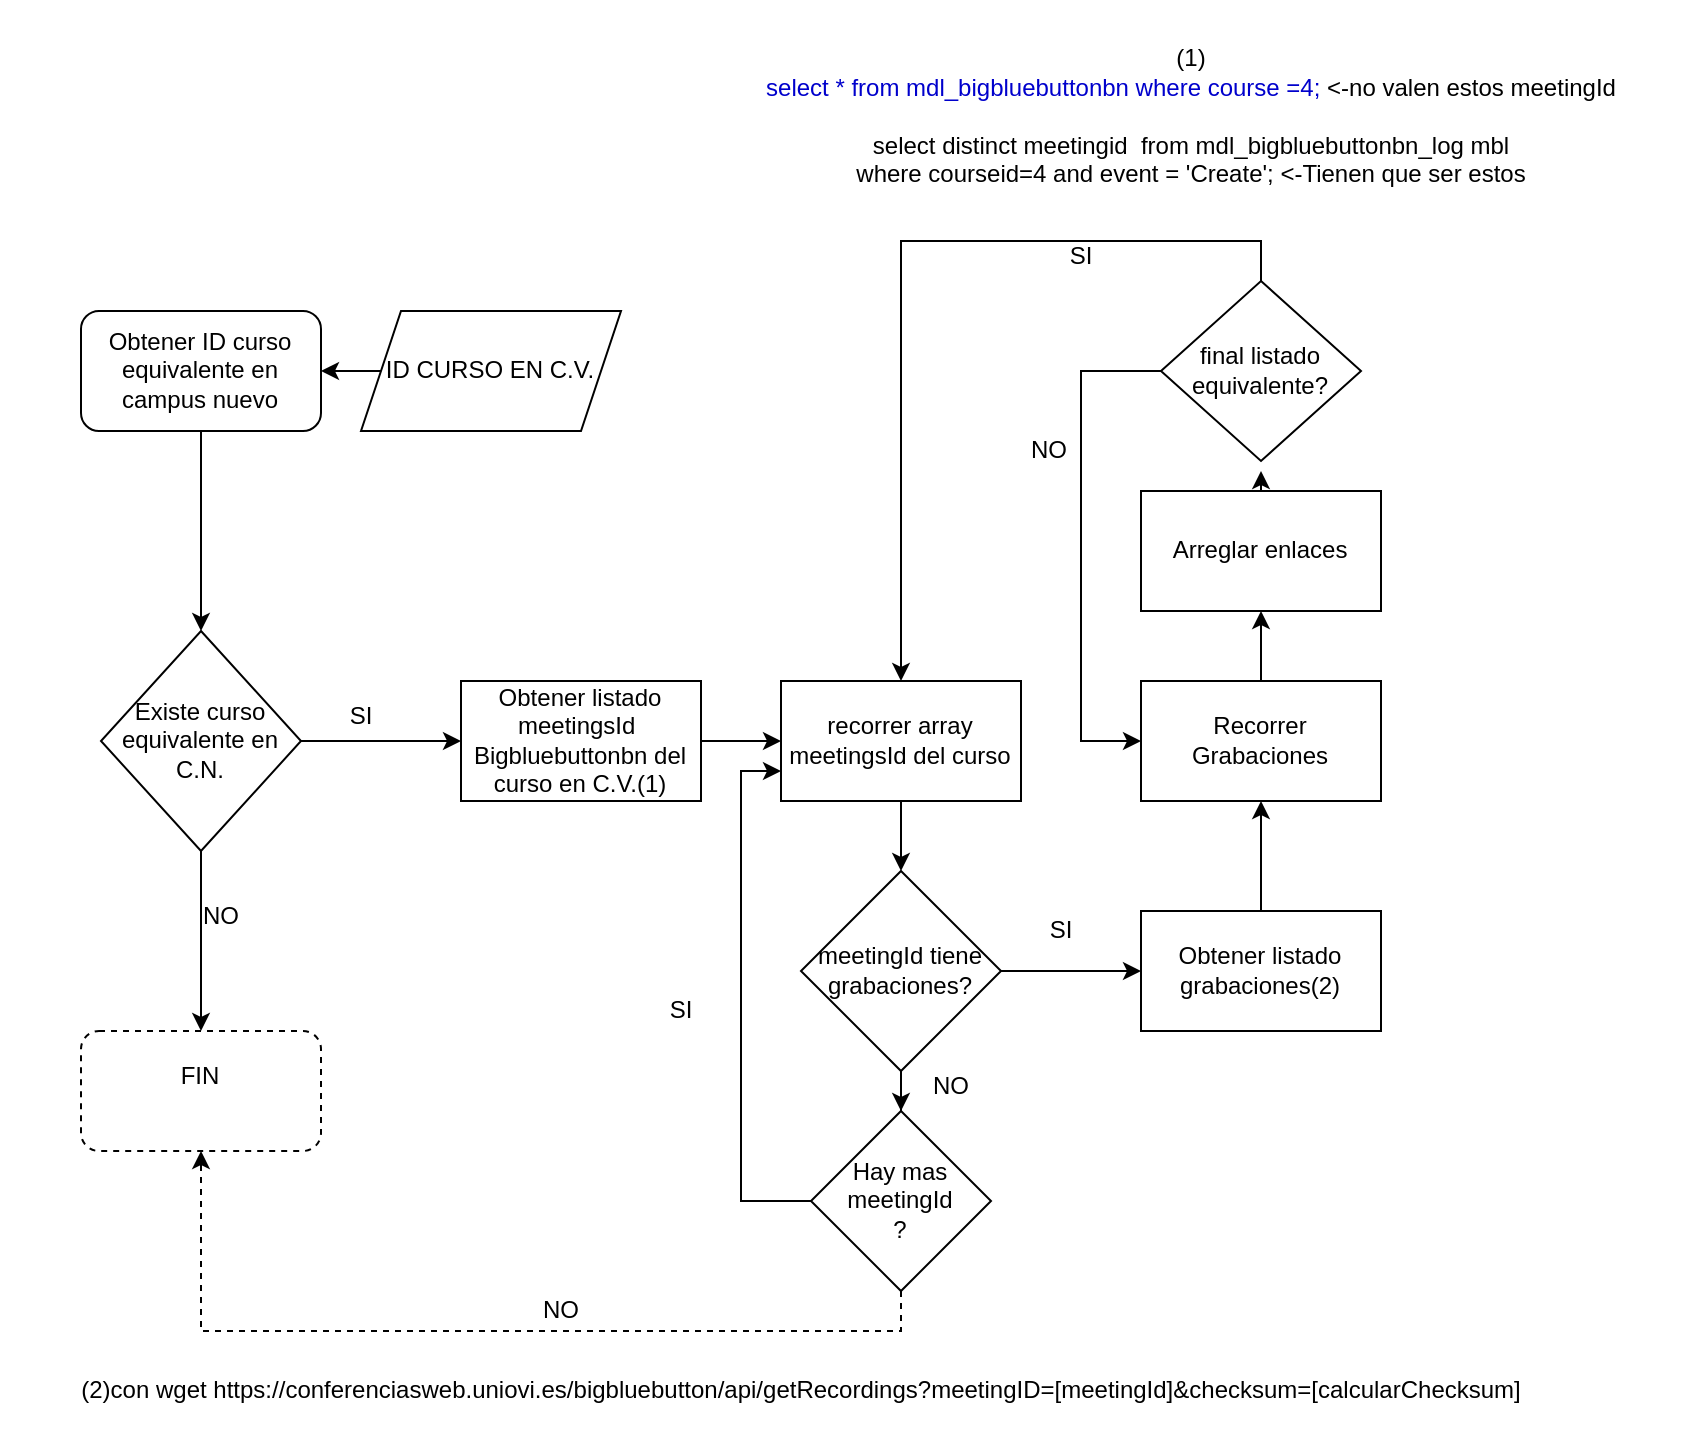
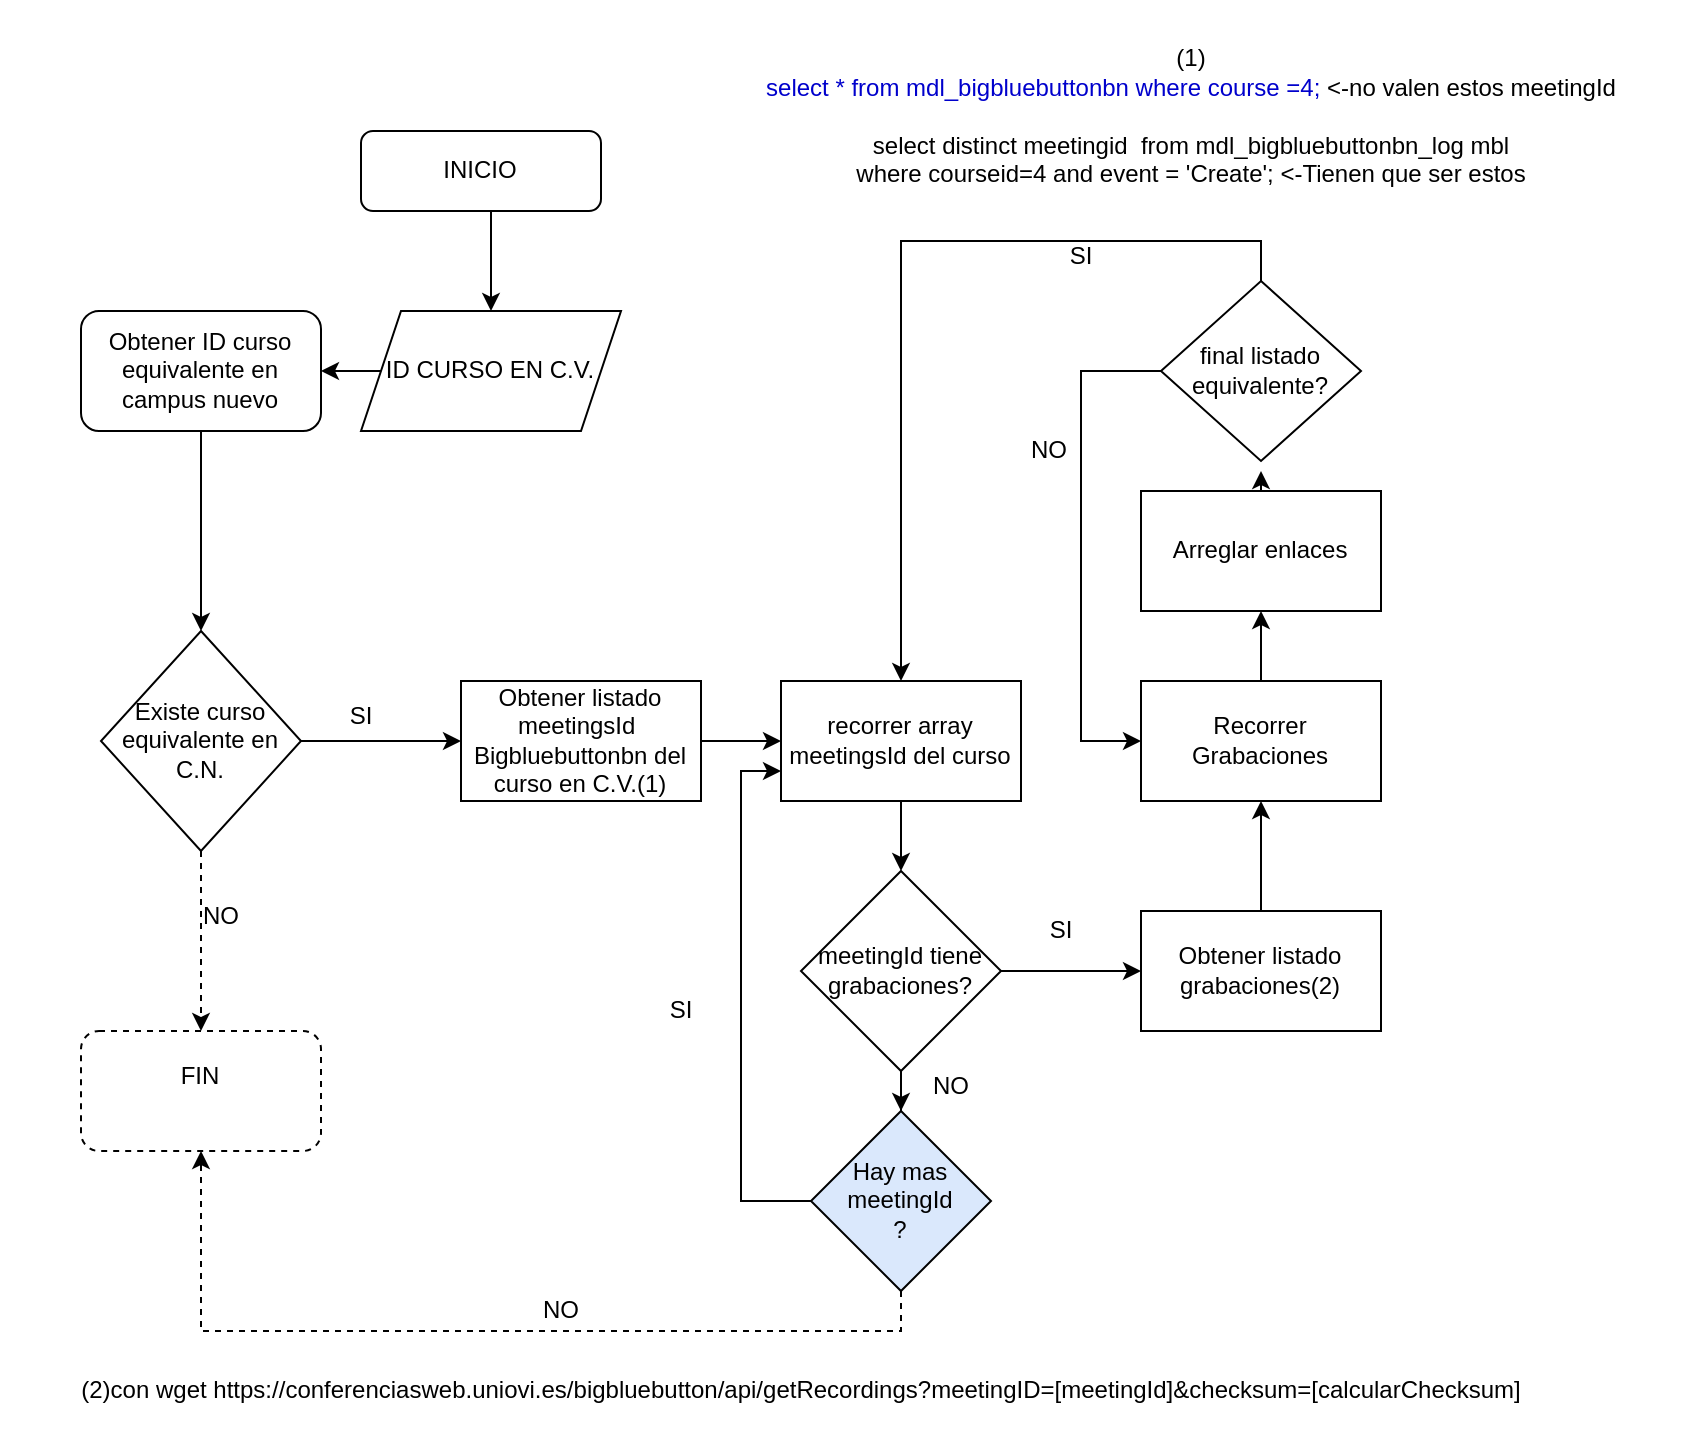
node "INICIO": added
edge "INICIO" -> "ID CURSO EN C.V.": added
edge "Existe curso equivalente en C.N." -> "FIN": style solid -> dashed
node "Hay mas meetingId ?": fillcolor #ffffff -> #dae8fc
